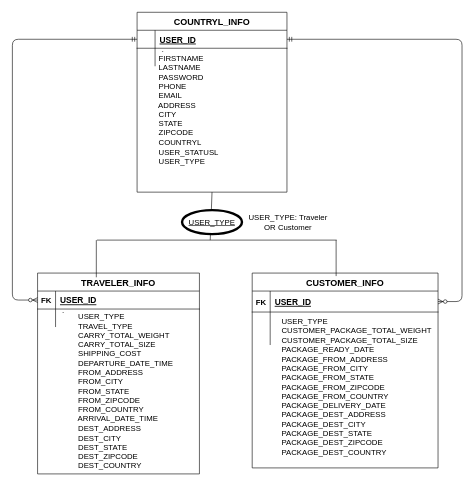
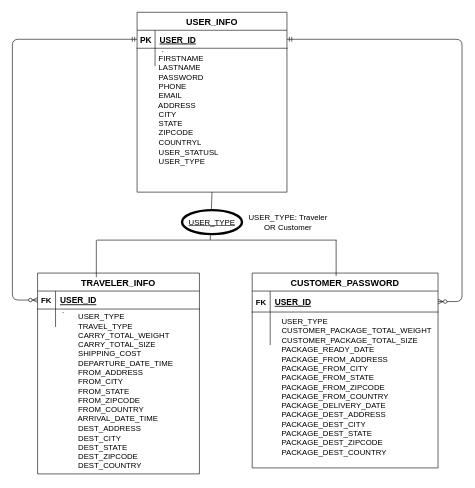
node "COUNTRYL_INFO": label "COUNTRYL_INFO" -> "USER_INFO"
node "PK": added
node "CUSTOMER_INFO": label "CUSTOMER_INFO" -> "CUSTOMER_PASSWORD"
